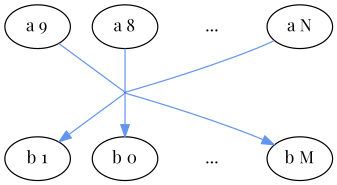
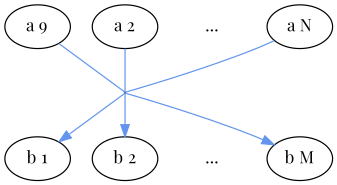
node "a 8": label "a 8" -> "a 2"
node "b 0": label "b 0" -> "b 2"
